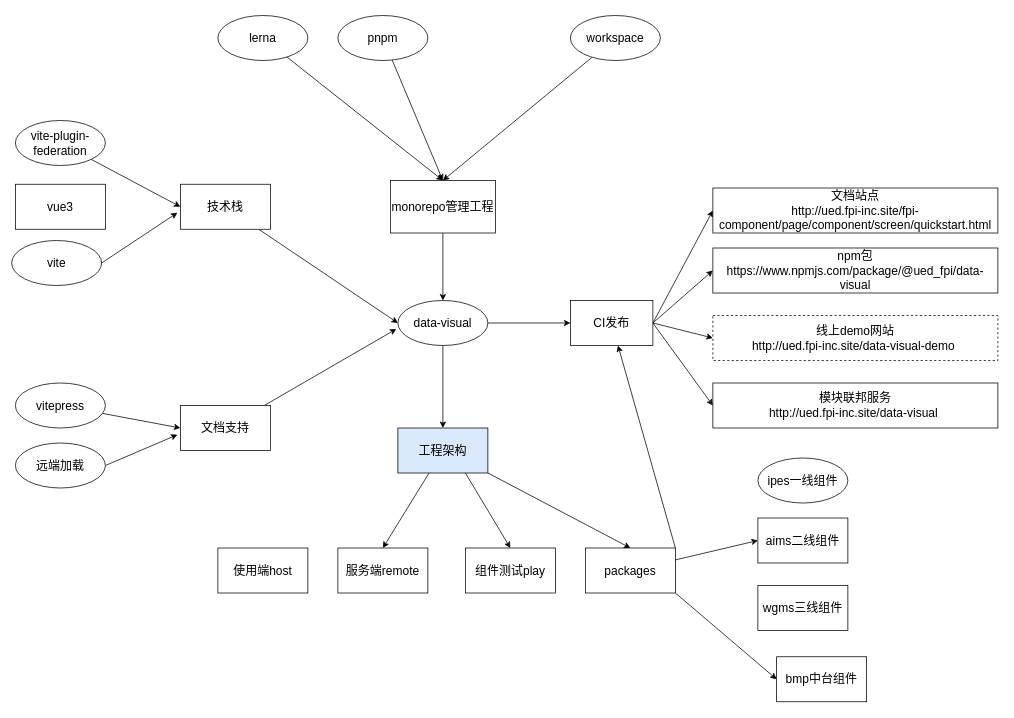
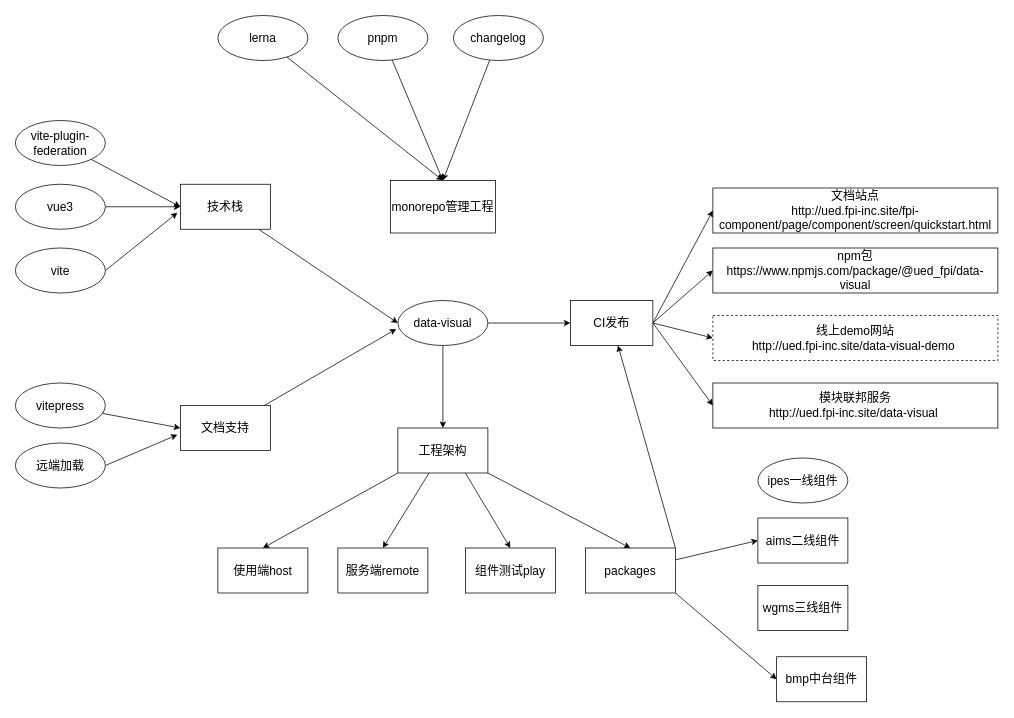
node "changelog": added
node "workspace": removed
edge "changelog" -> "monorepo管理工程": added
edge "workspace" -> "monorepo管理工程": removed
node "vue3": shape rectangle -> ellipse
edge "vue3" -> "技术栈": added
node "vite": moved (57, 263) -> (60, 270)
edge "monorepo管理工程" -> "data-visual": removed
node "工程架构": fillcolor #dae8fc -> #ffffff
edge "工程架构" -> "使用端host": added
